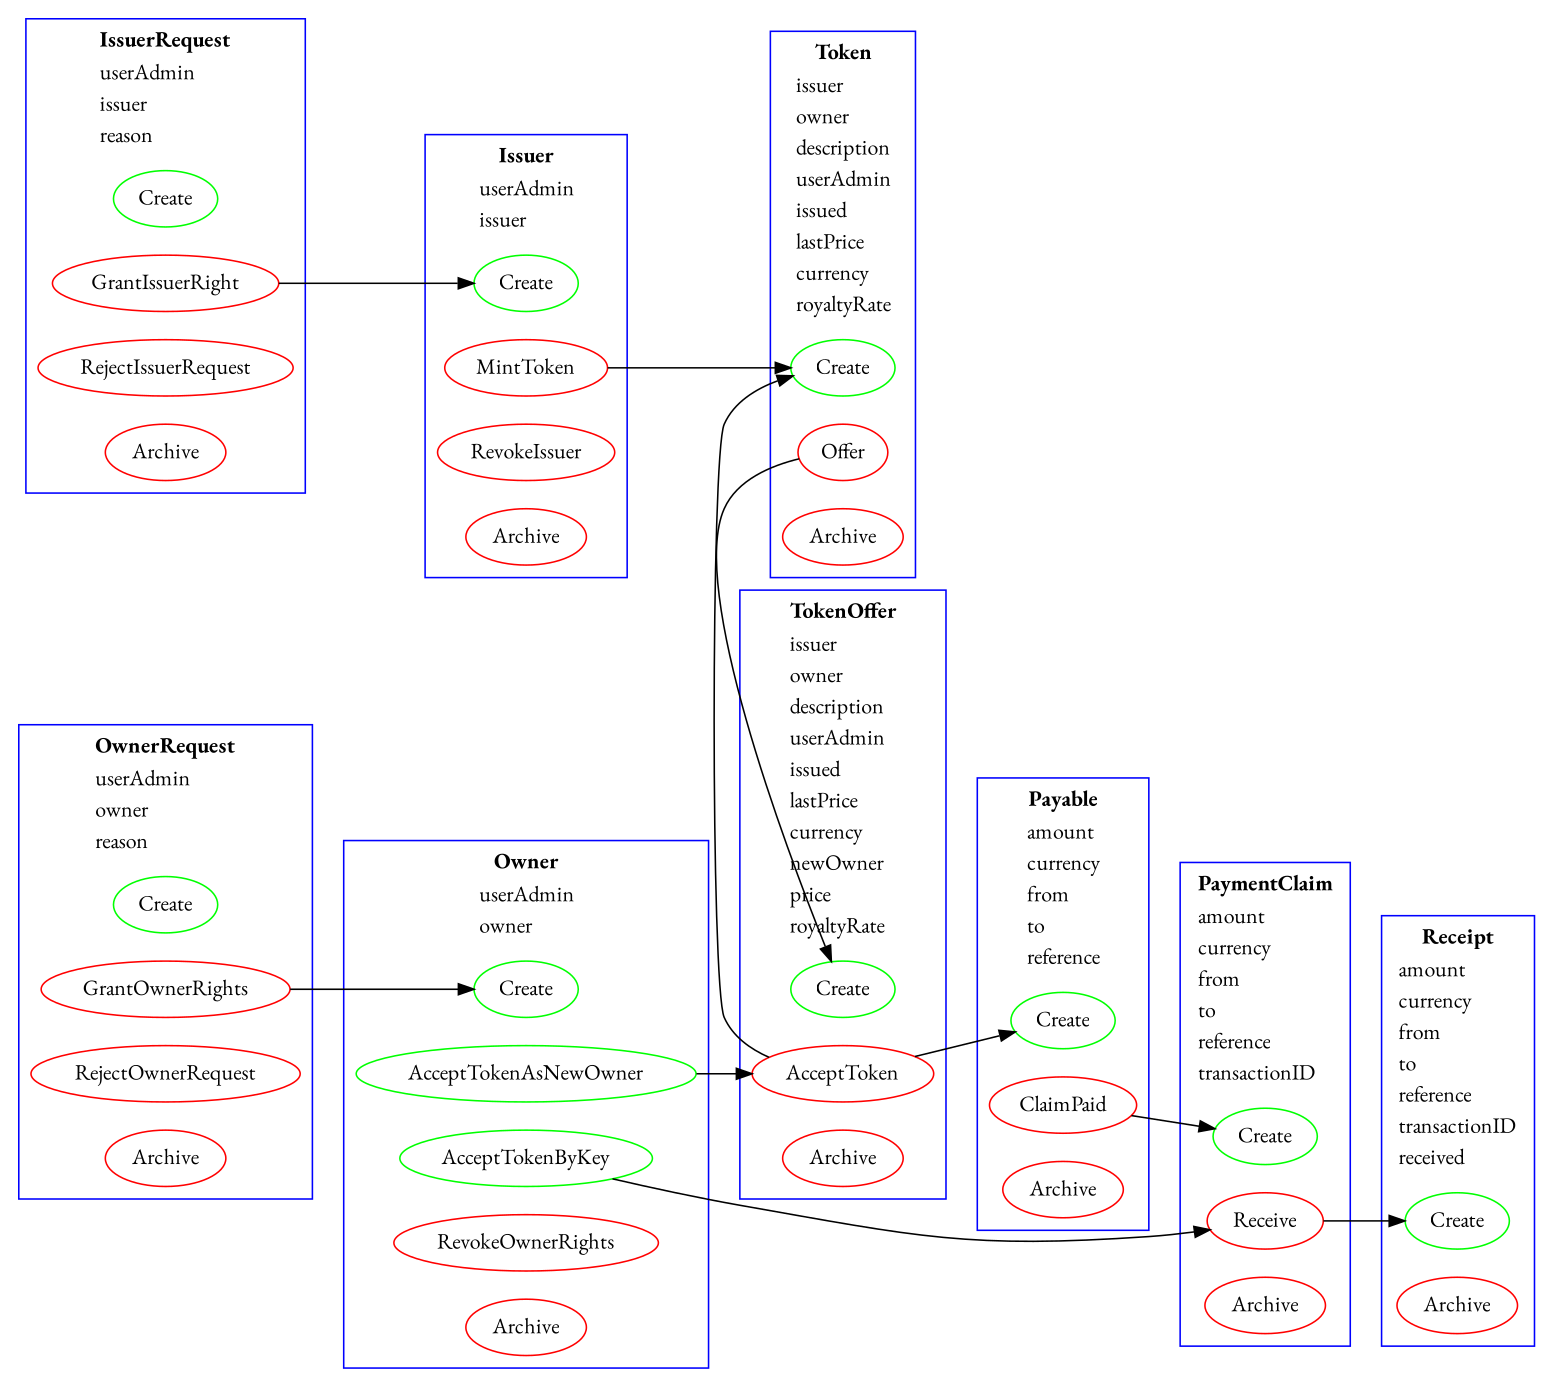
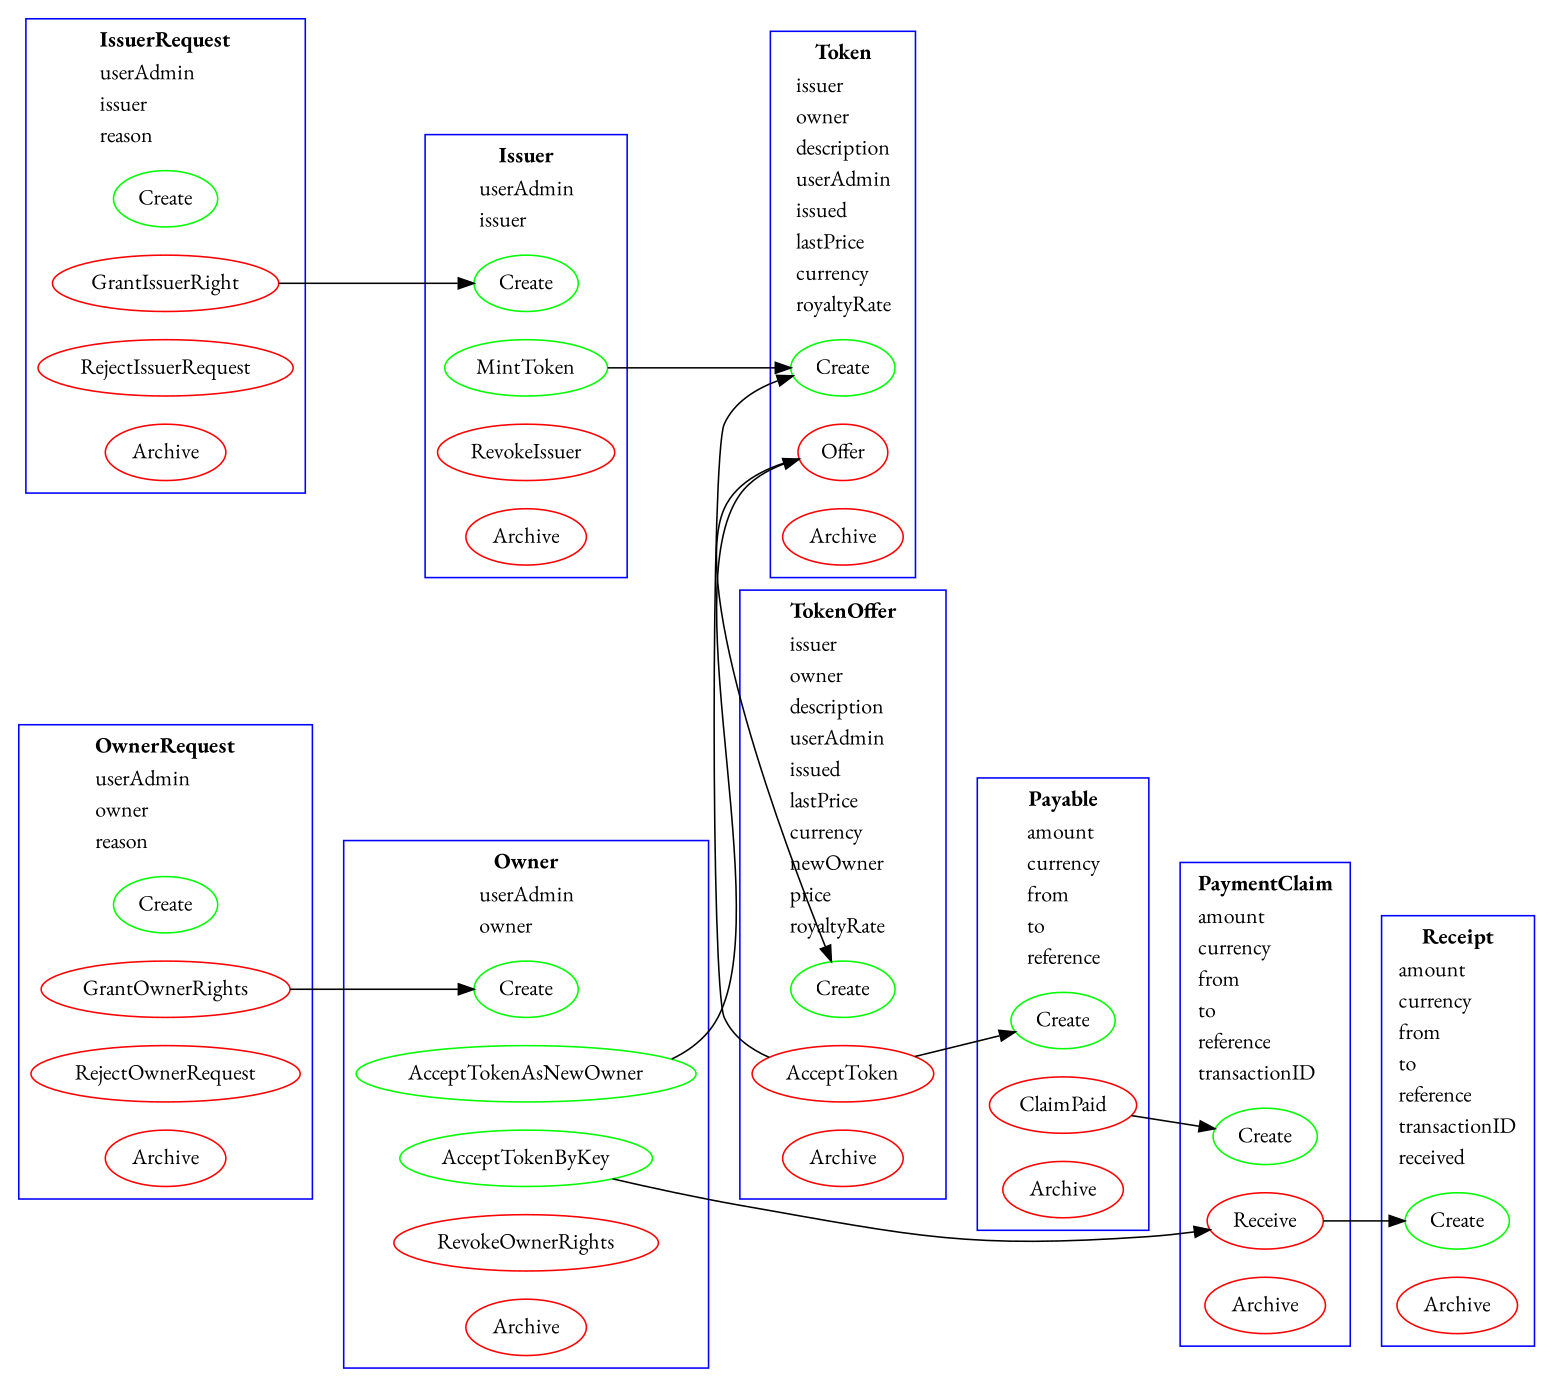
node "MintToken": color red -> green
edge "AcceptTokenAsNewOwner" -> "AcceptToken": now "AcceptTokenAsNewOwner" -> "Offer"
